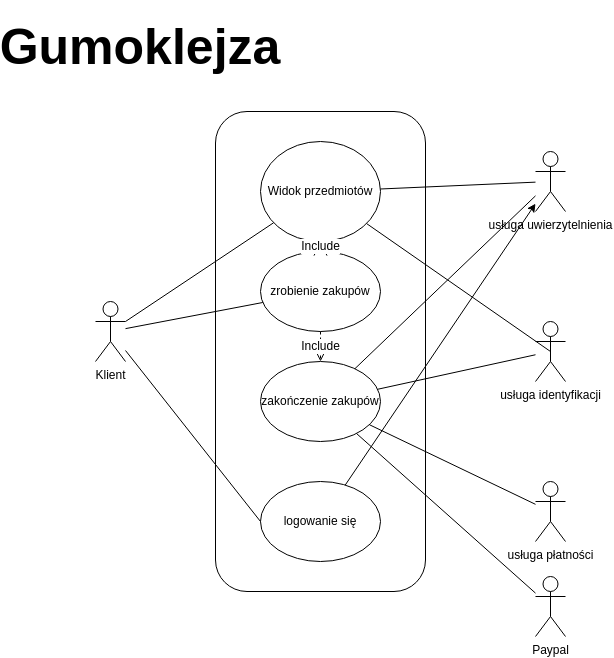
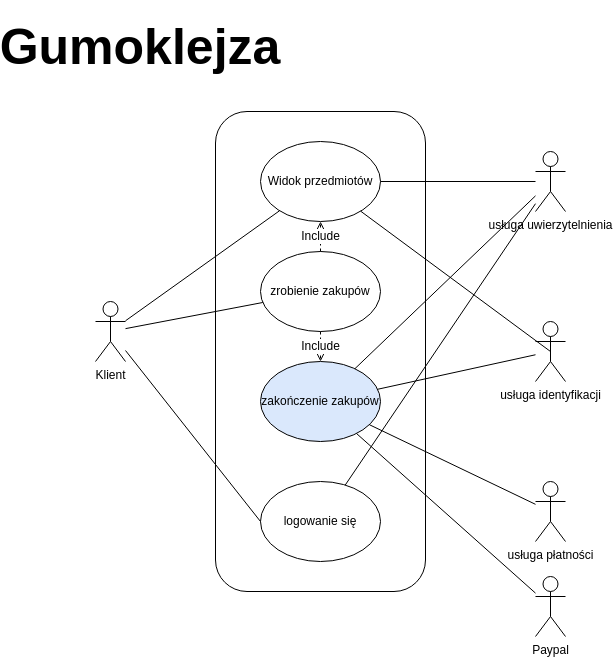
node "Widok przedmiotów": size 120x100 -> 120x80
edge "logowanie się" -> "usługa uwierzytelnienia": arrowhead classic -> none
node "zakończenie zakupów": fillcolor #ffffff -> #dae8fc
